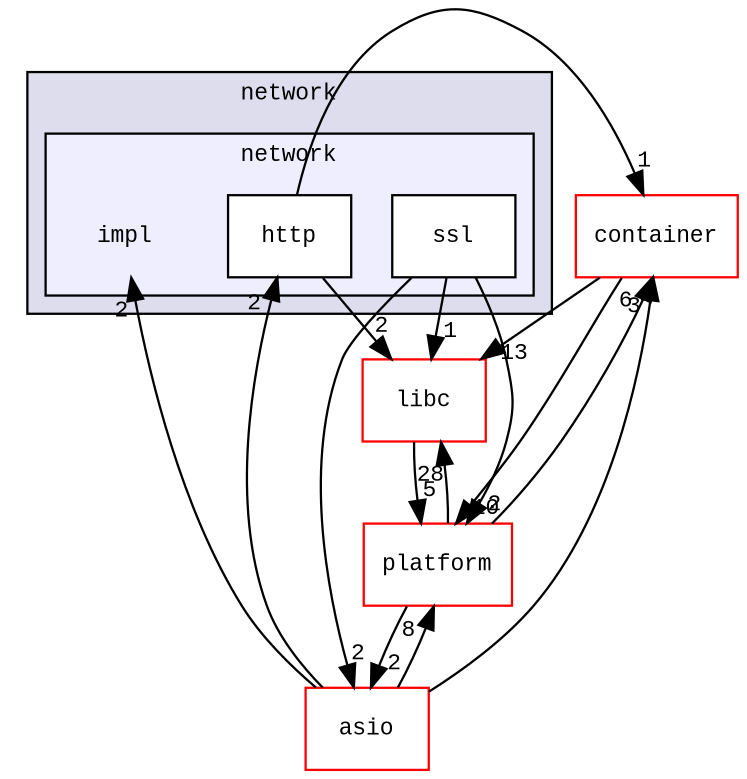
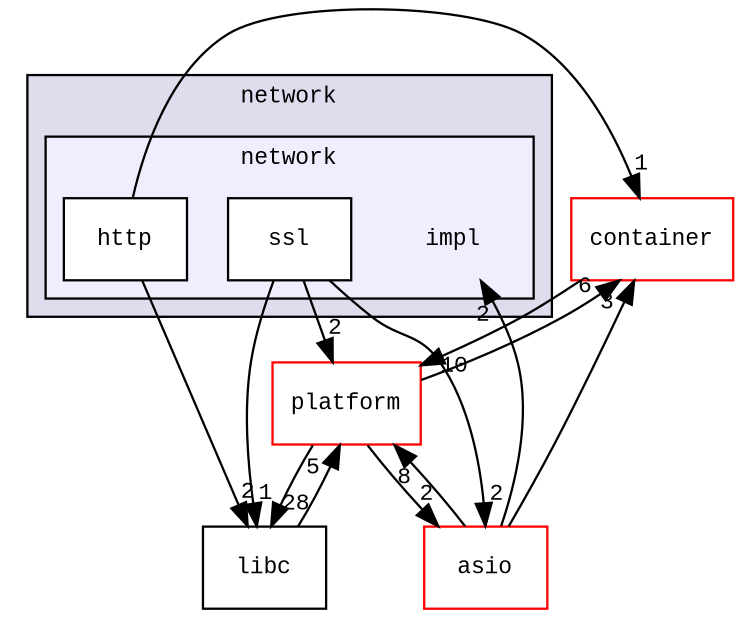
edge "container" -> "libc": removed
node "libc": color red -> black
edge "asio" -> "http": removed
